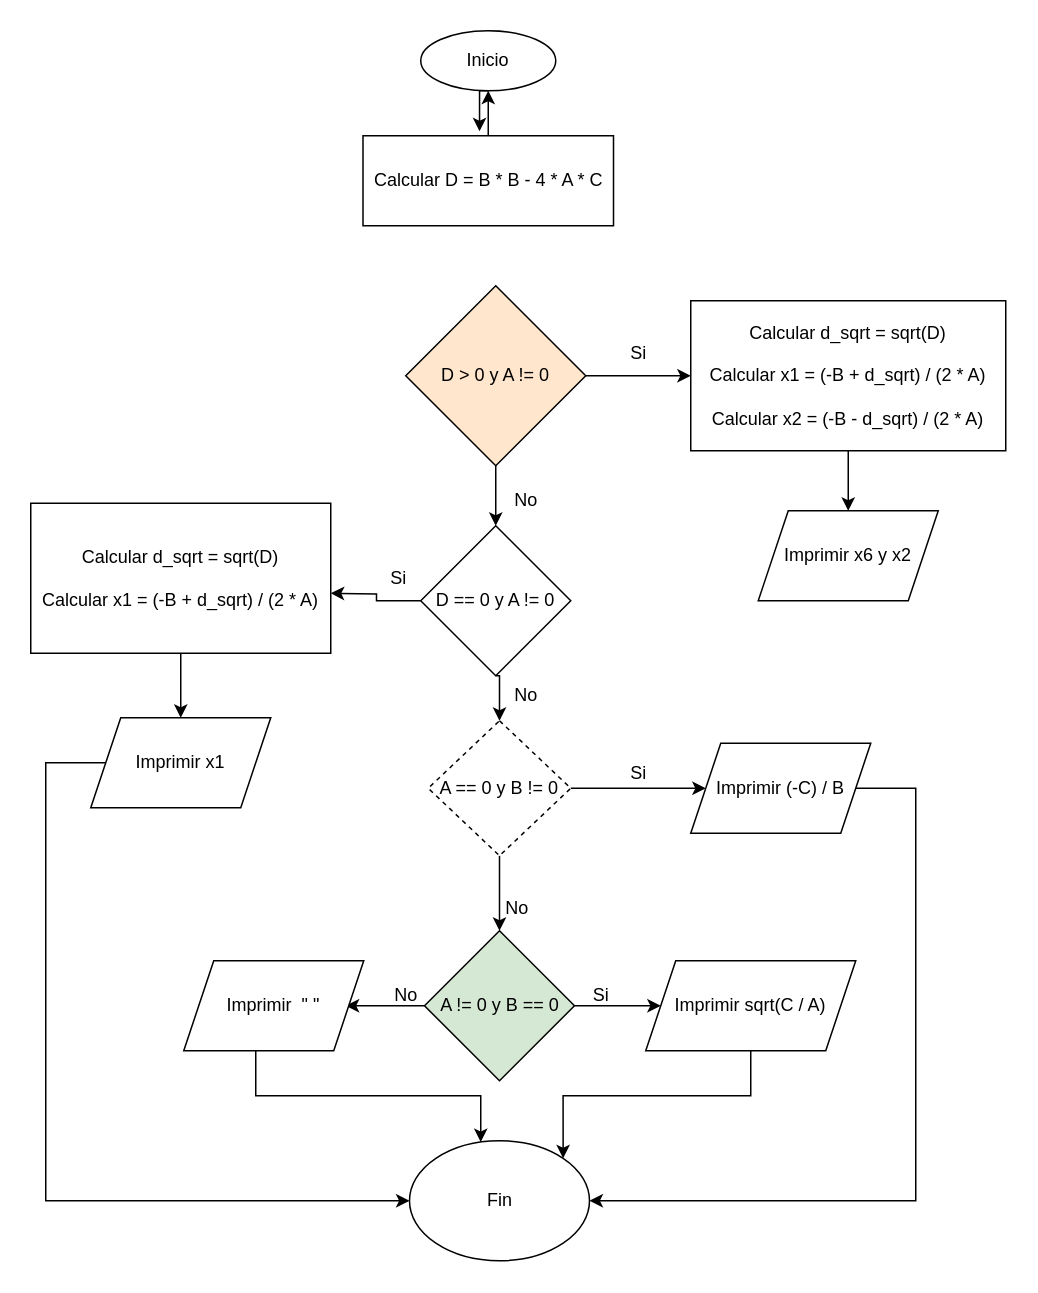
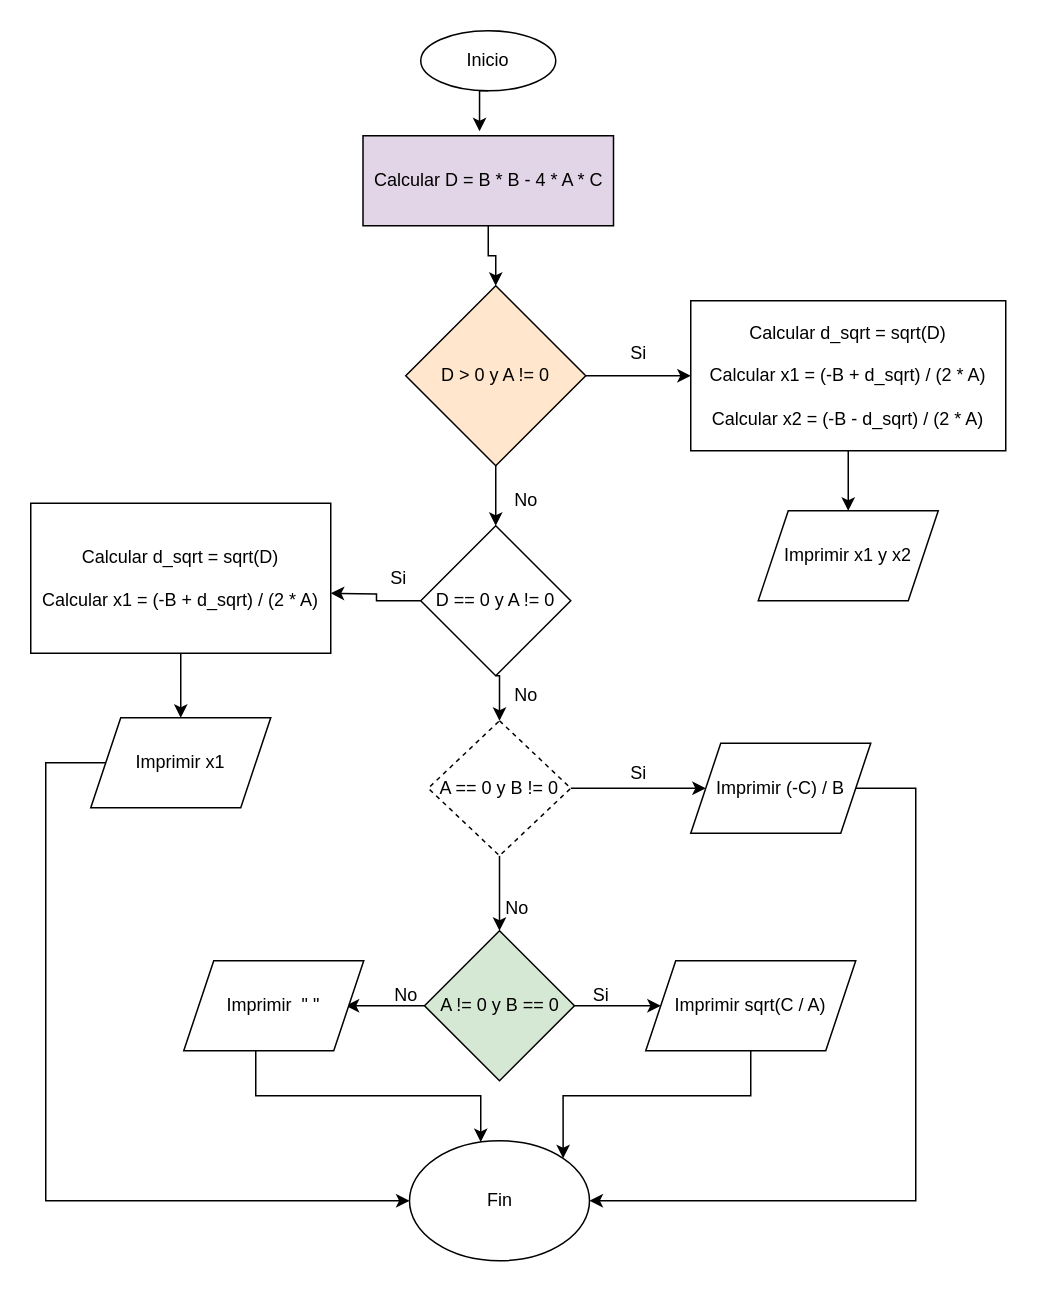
edge "Calcular D = B * B - 4 * A * C" -> "Inicio": now "Calcular D = B * B - 4 * A * C" -> "D > 0 y A != 0"
node "Calcular D = B * B - 4 * A * C": fillcolor #ffffff -> #e1d5e7
node "Imprimir x6 y x2": label "Imprimir x6 y x2" -> "Imprimir x1 y x2"
